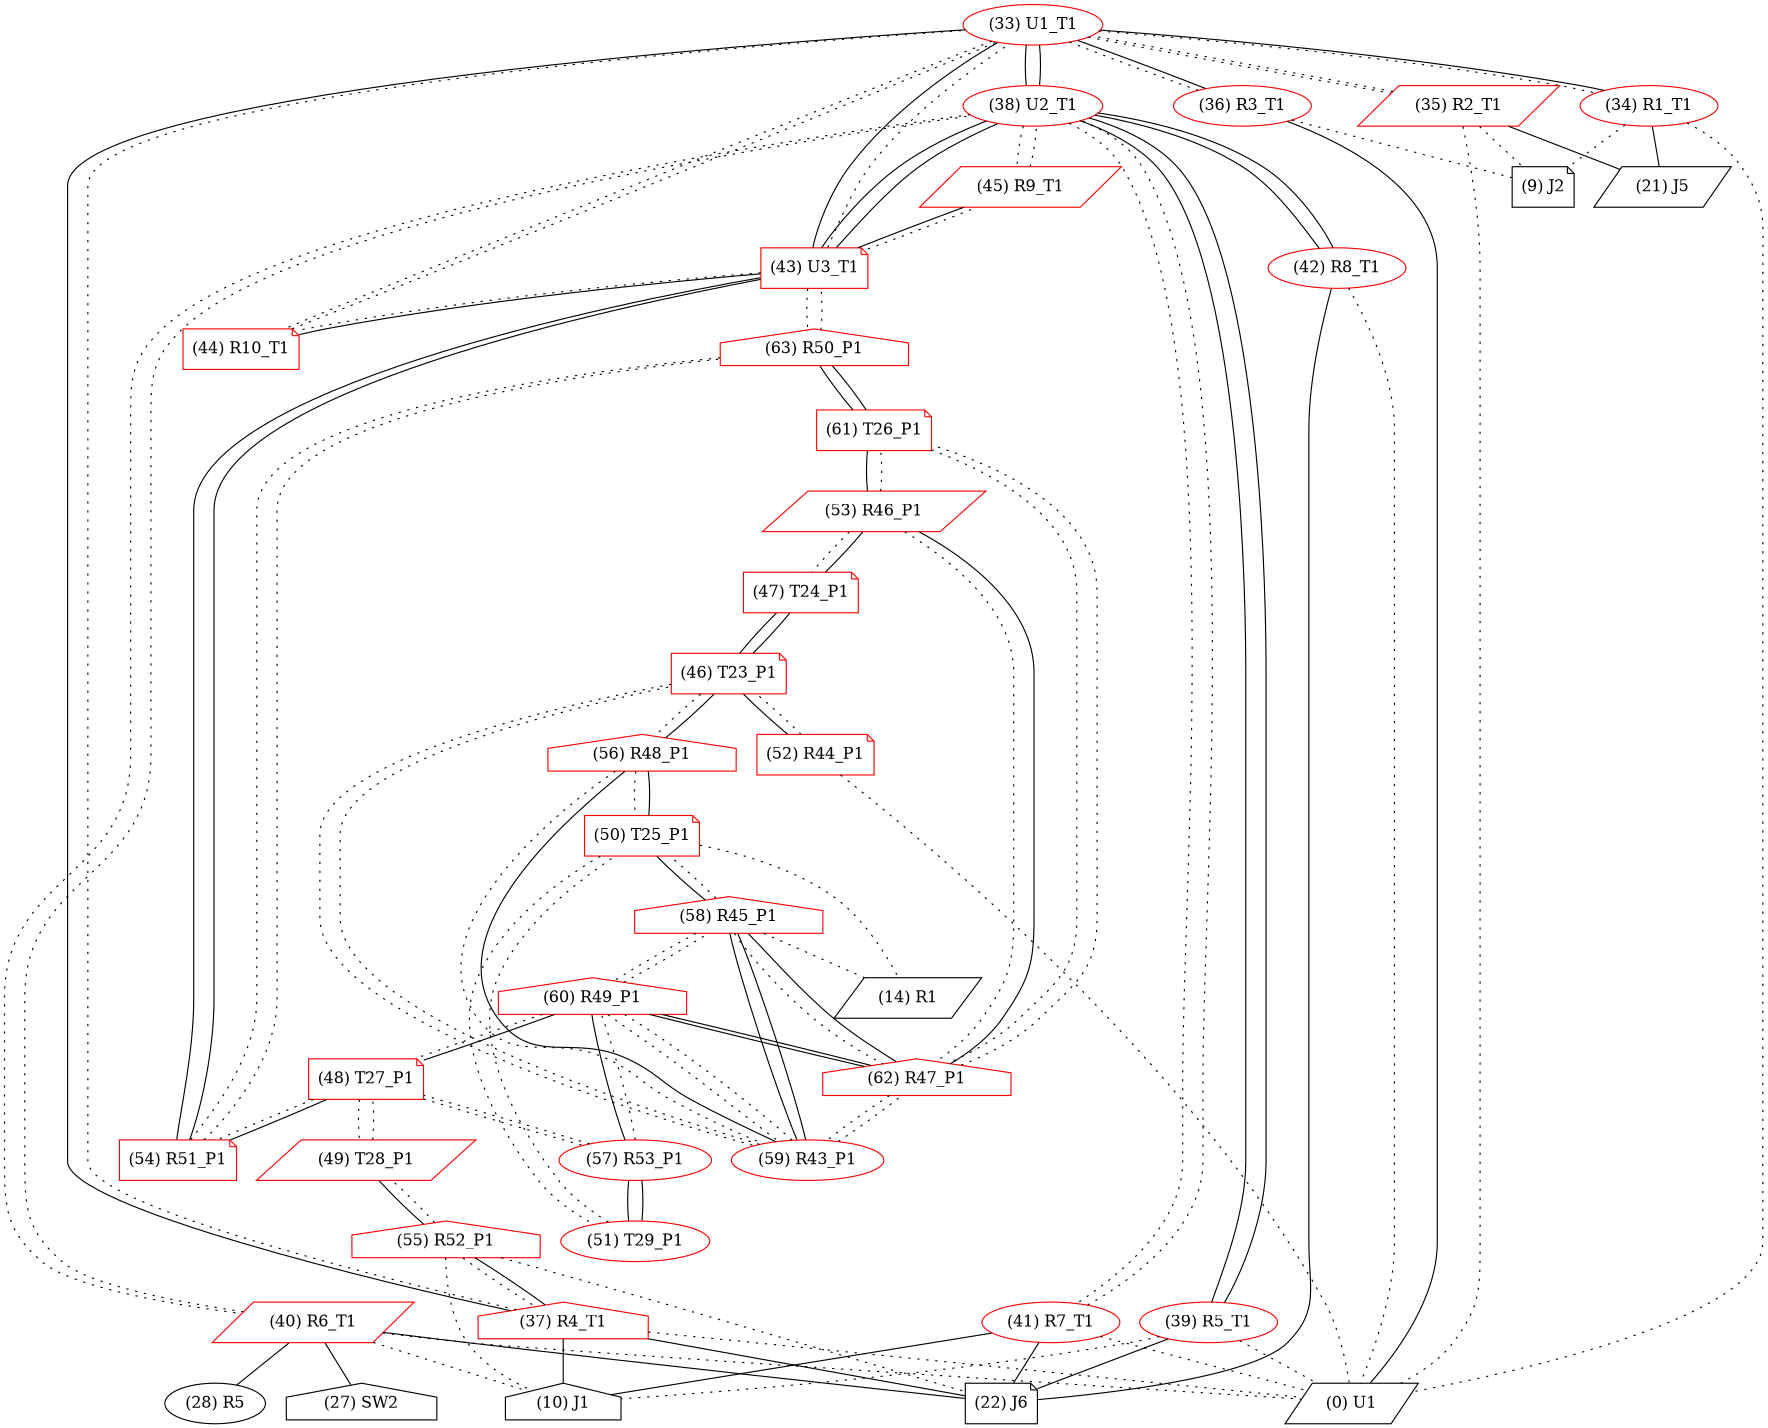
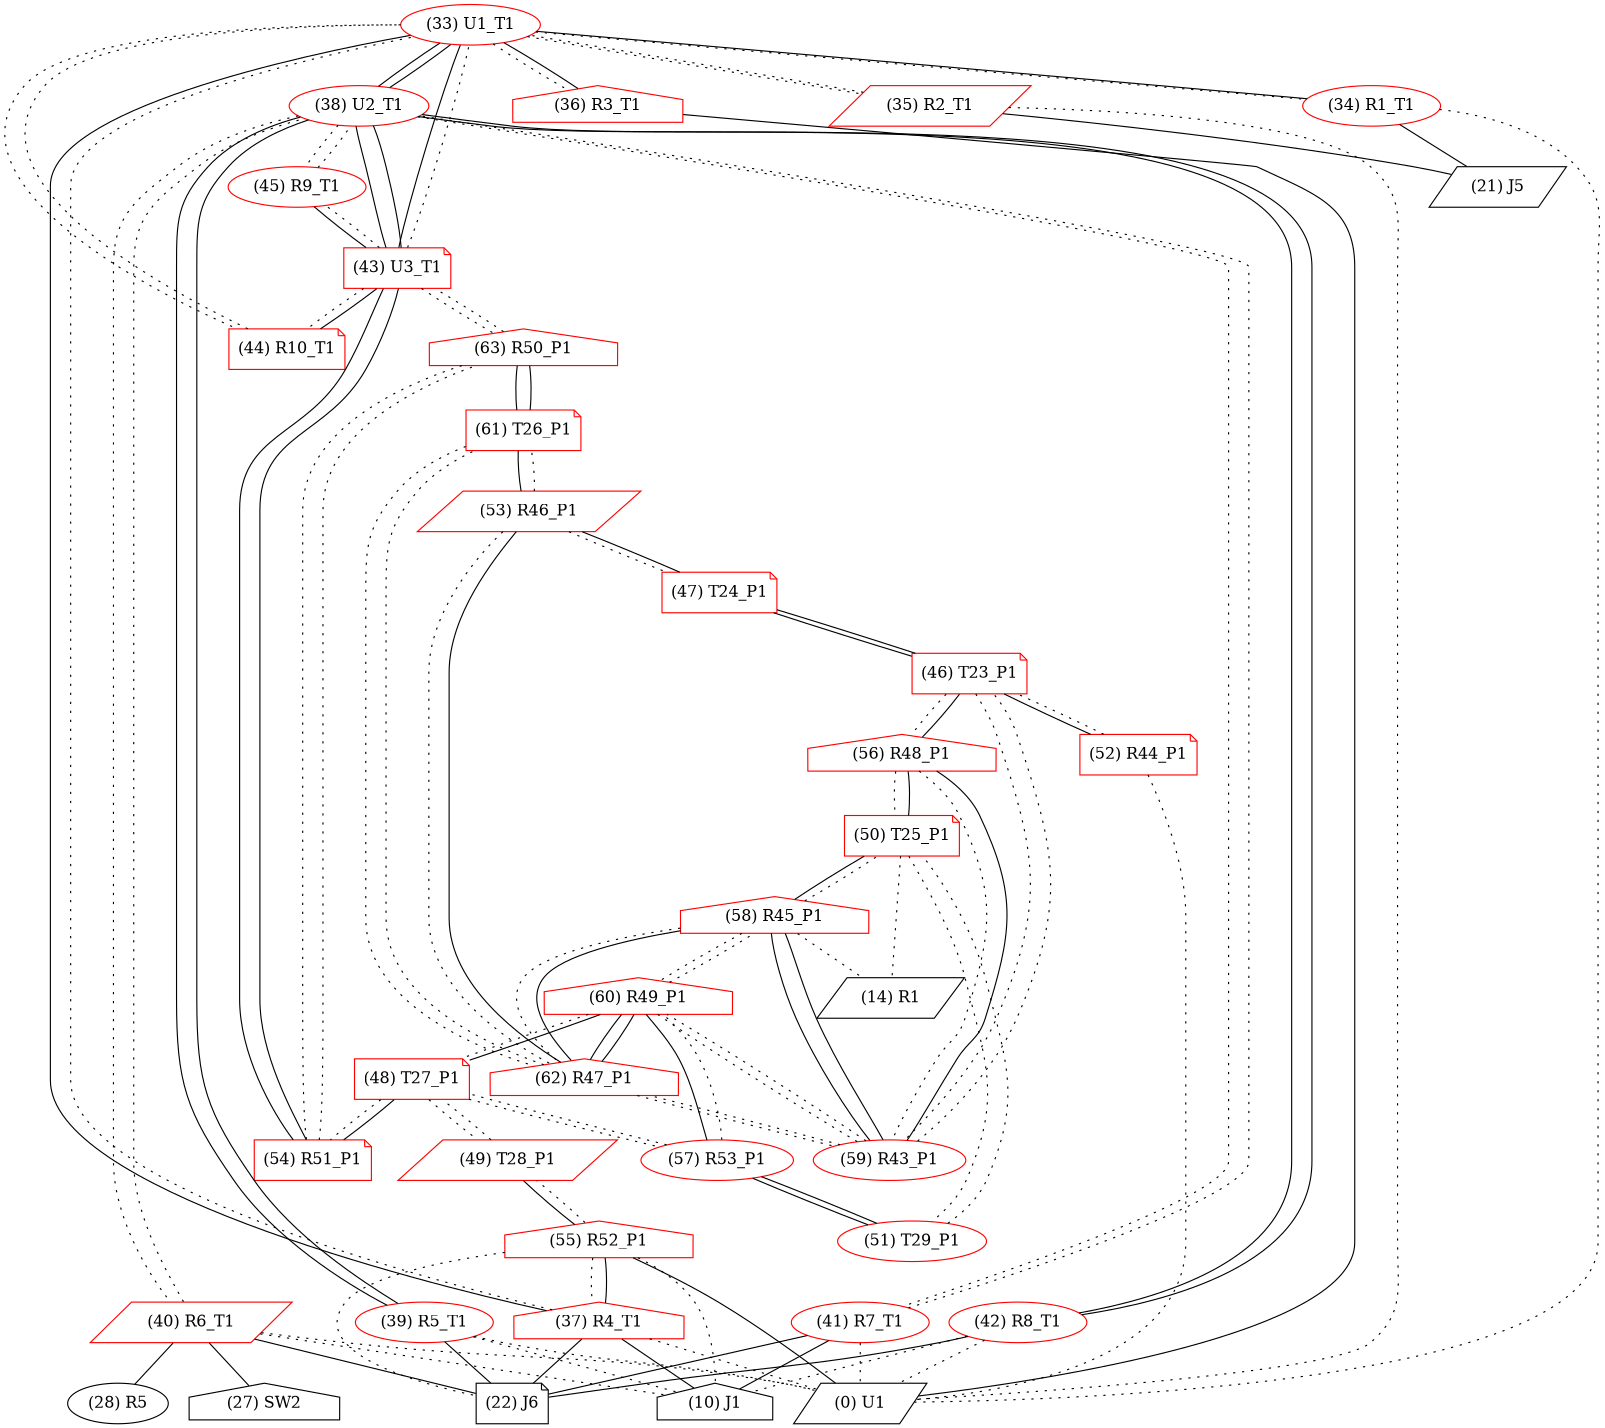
node "(36) R3_T1": shape ellipse -> house
node "(45) R9_T1": shape parallelogram -> ellipse
node "(9) J2": removed
edge "(55) R52_P1" -- "(0) U1": added
edge "(42) R8_T1" -- "(10) J1": added
